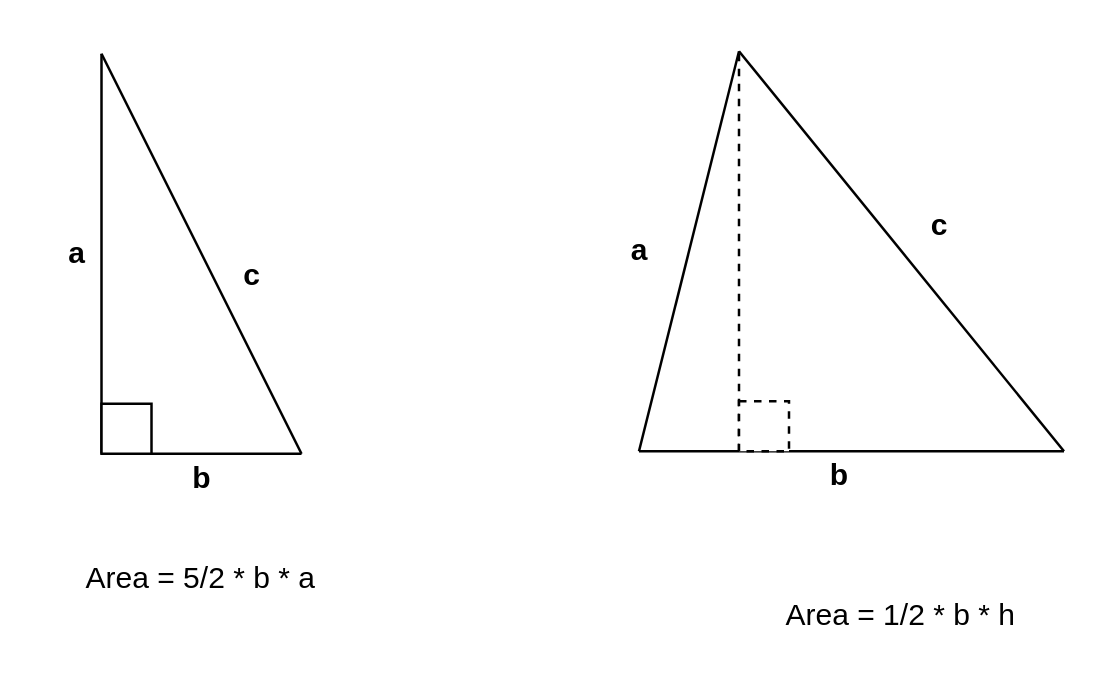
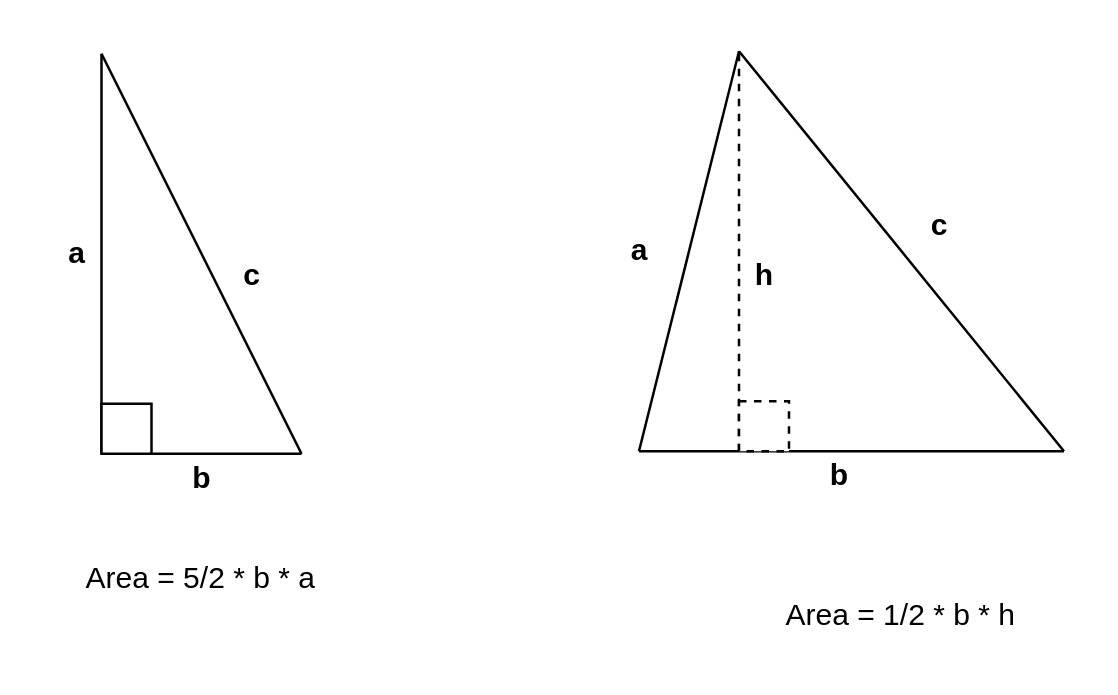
node "h": added
